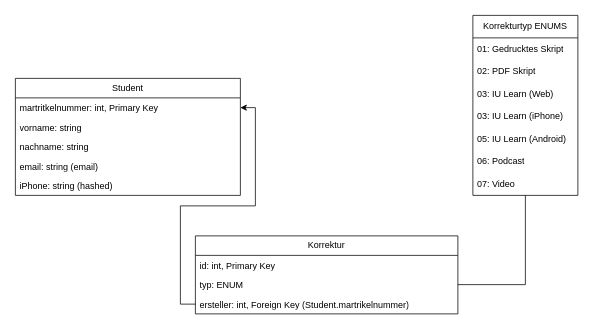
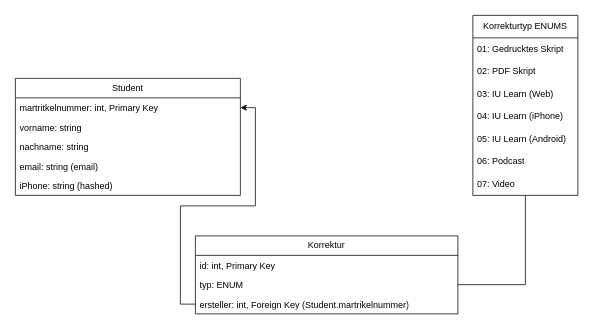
node "03: IU Learn (iPhone)": label "03: IU Learn (iPhone)" -> "04: IU Learn (iPhone)"
